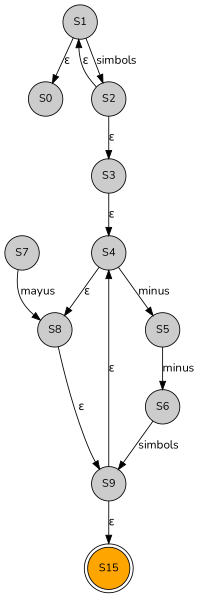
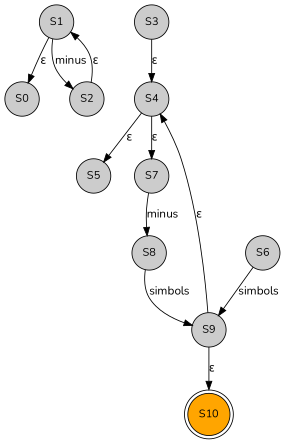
edge "S1" -> "S2": label "simbols" -> "minus"
edge "S2" -> "S3": removed, label "ε"
edge "S4" -> "S8": now "S4" -> "S7"
edge "S7" -> "S8": label "mayus" -> "minus"
edge "S4" -> "S5": label "minus" -> "ε"
edge "S5" -> "S6": removed, label "minus"
edge "S8" -> "S9": label "ε" -> "simbols"
node "S15": label "S15" -> "S10"
